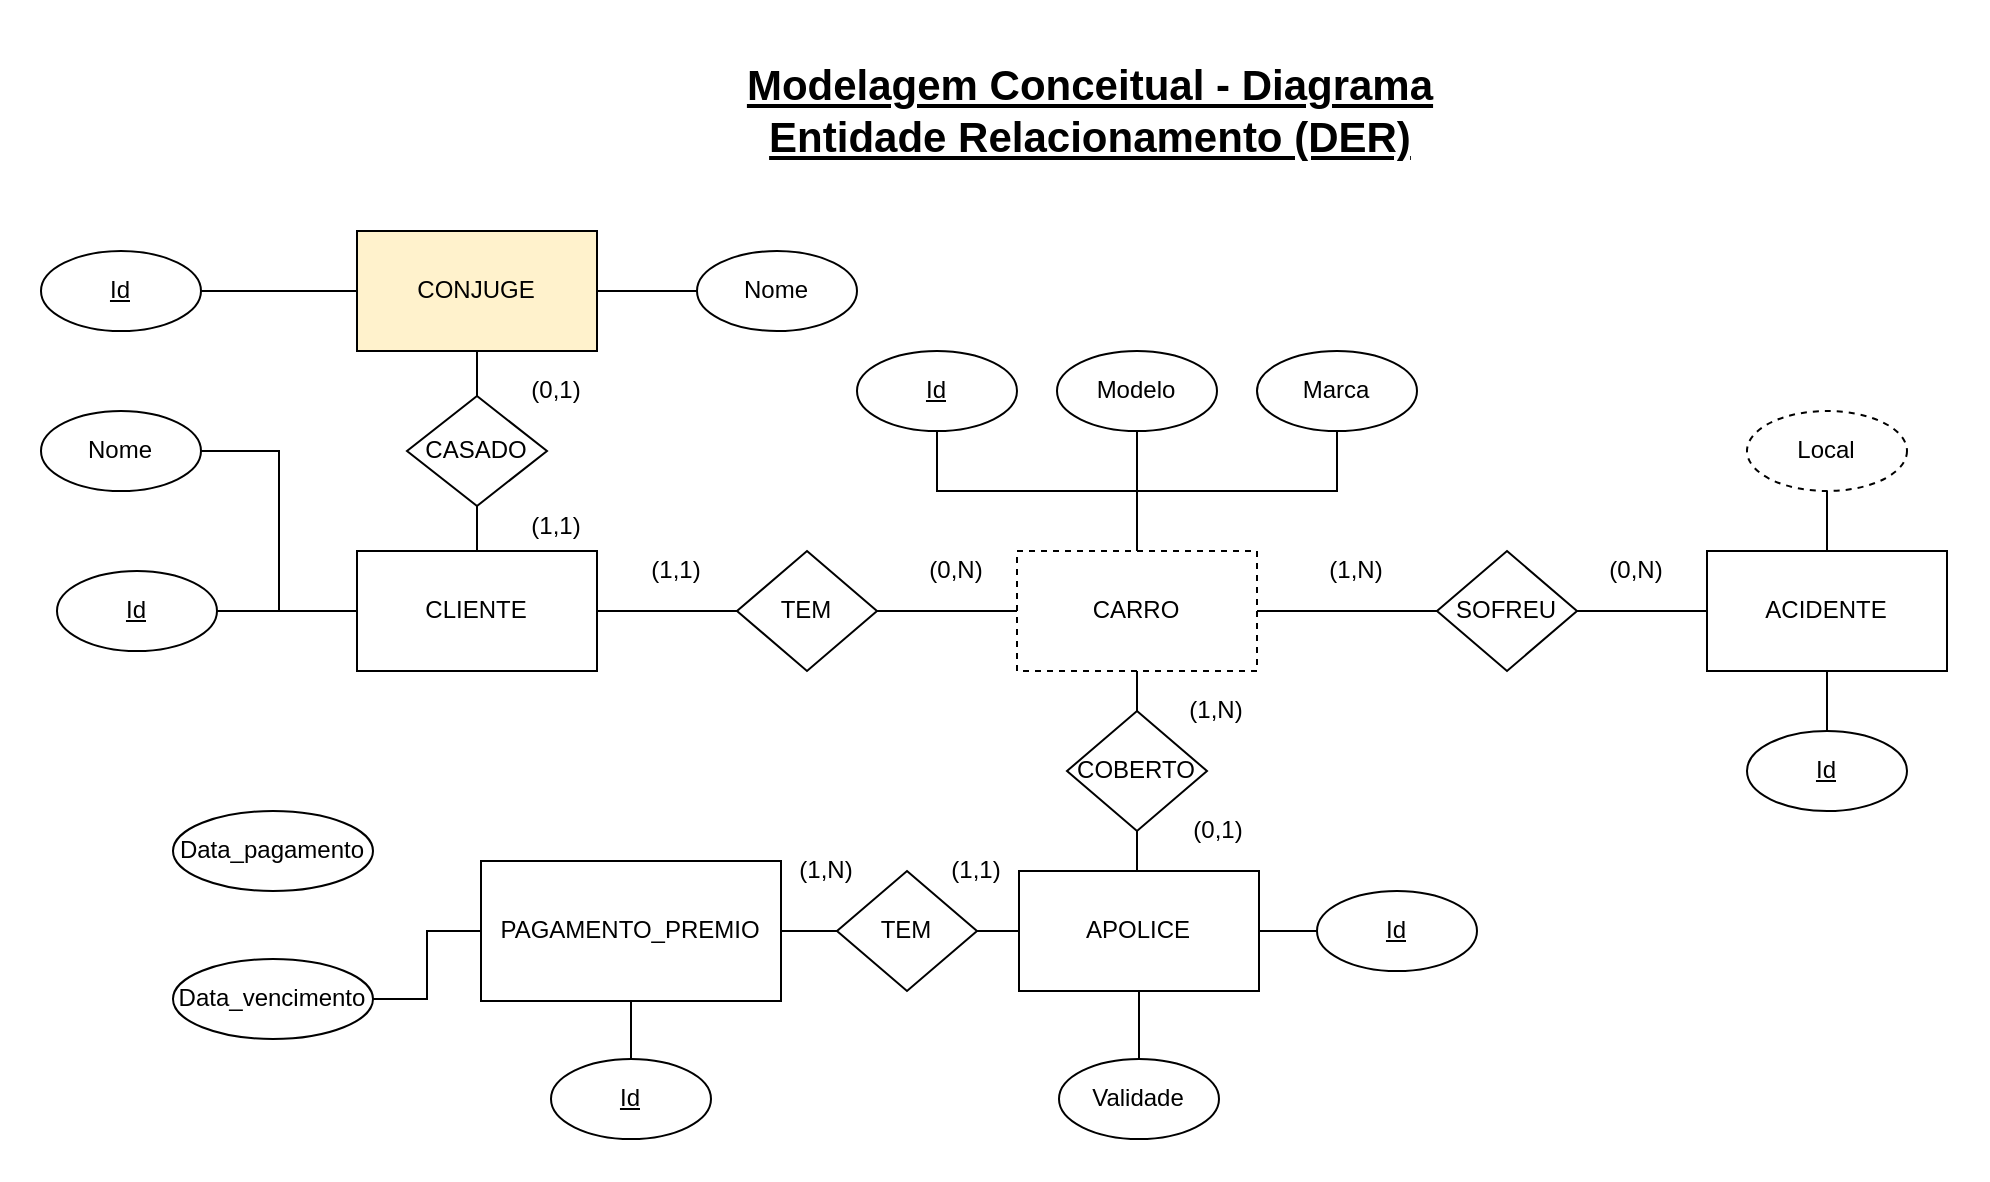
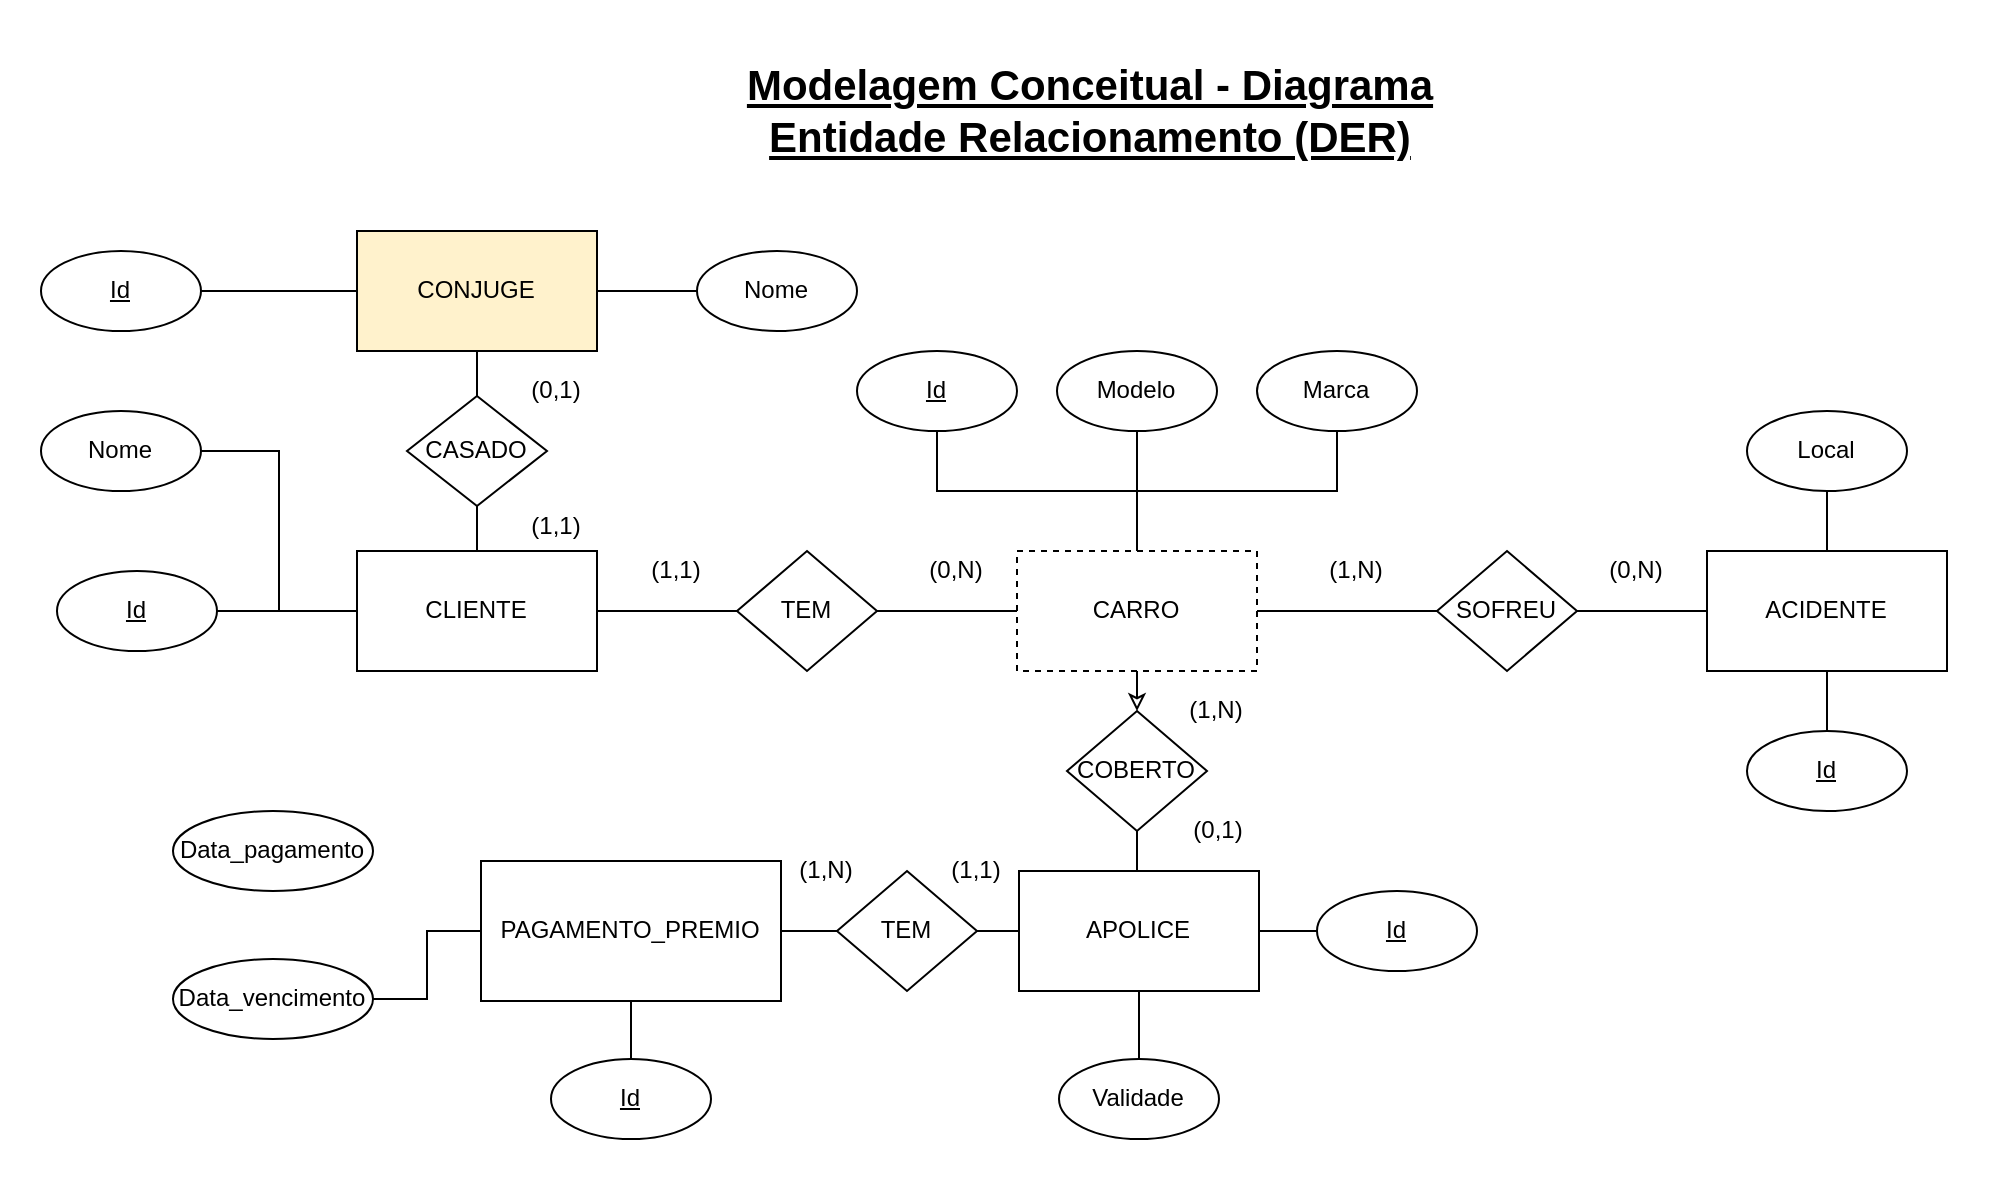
node "Local": style dashed -> solid
edge "CARRO" -- "COBERTO": arrowhead none -> classic
